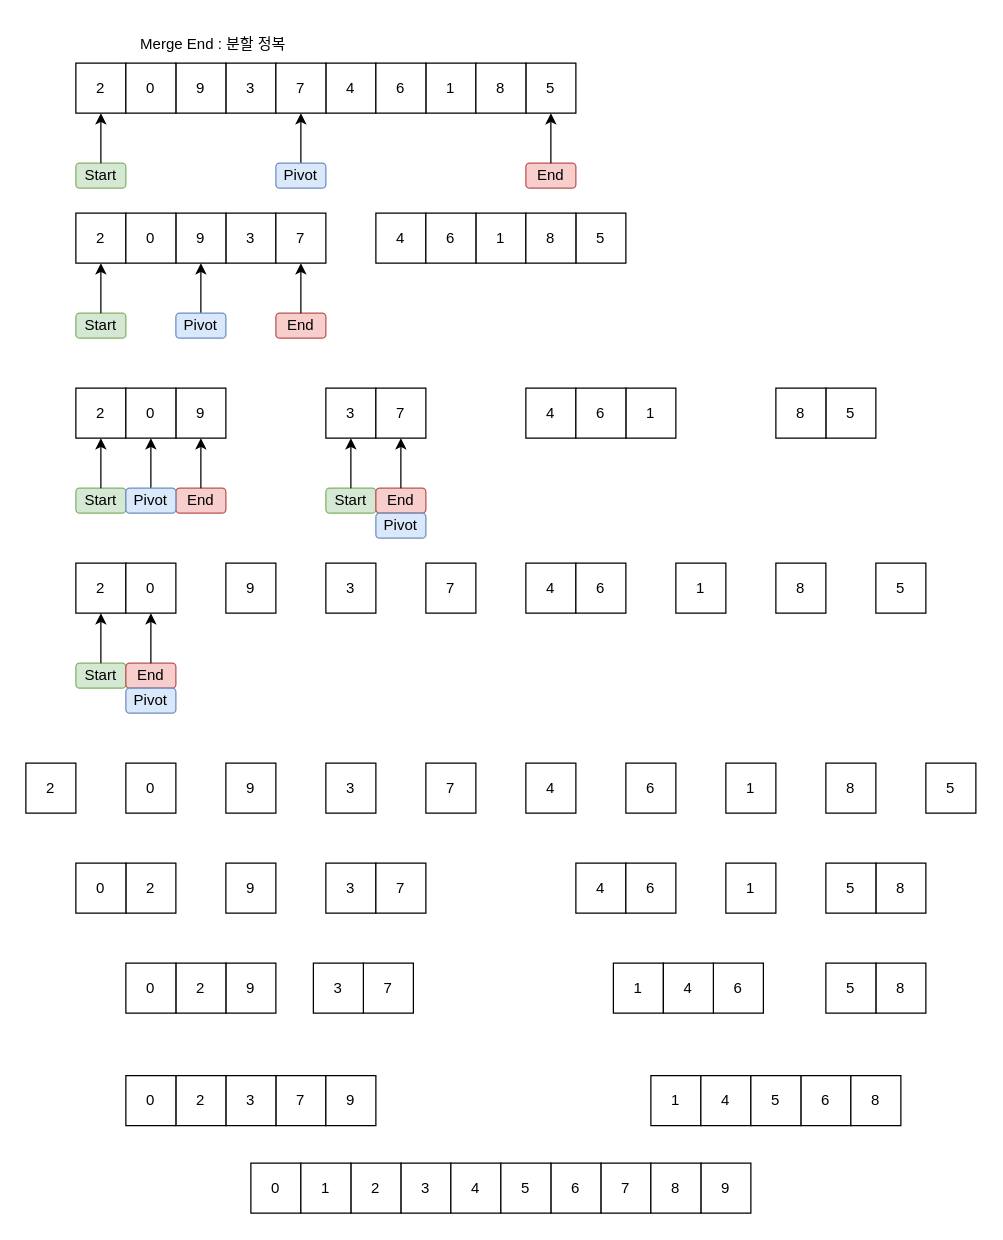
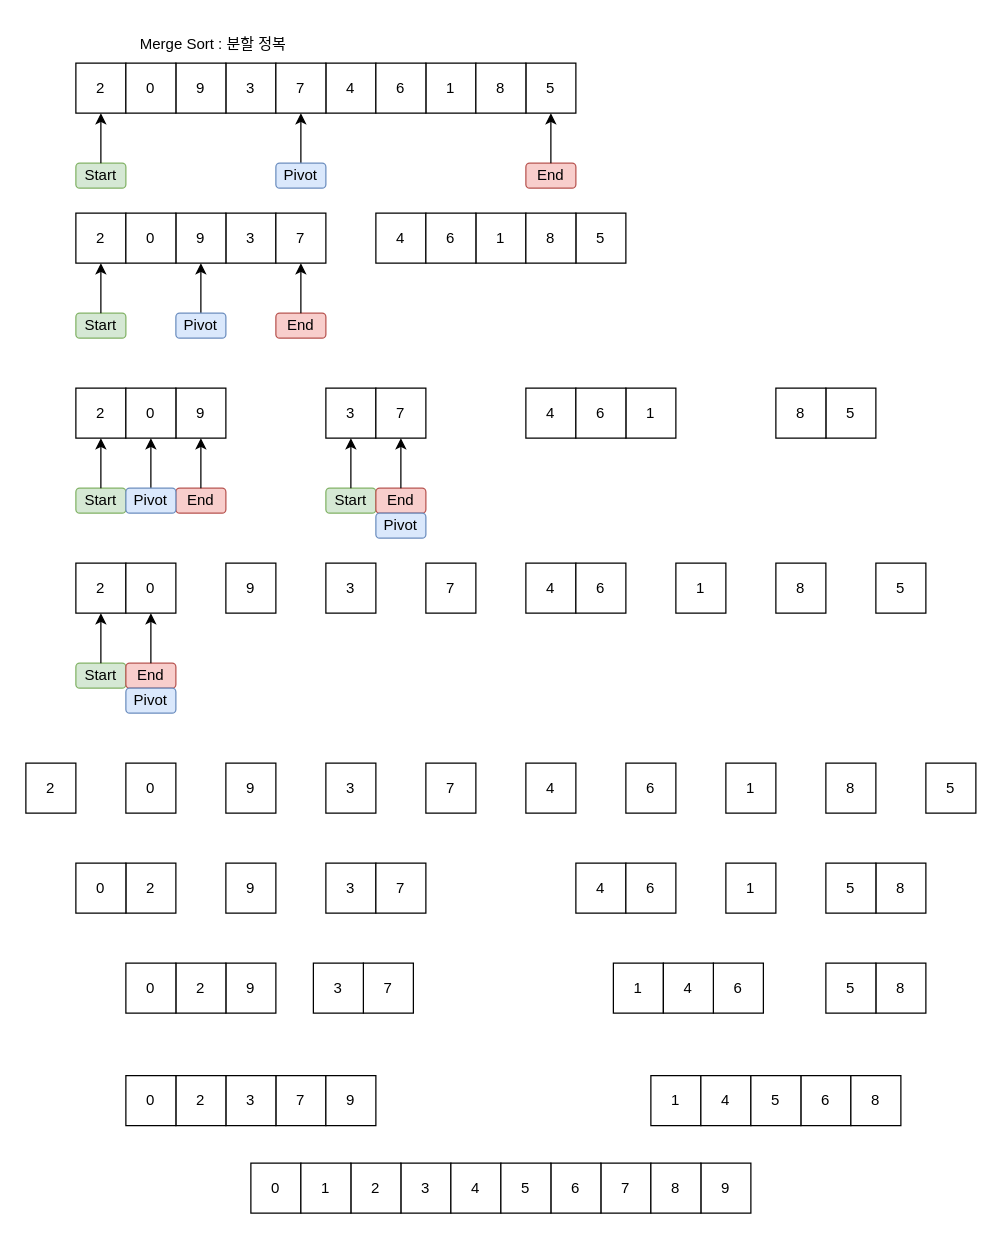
node "Merge End : 분할 정복": label "Merge End : 분할 정복" -> "Merge Sort : 분할 정복"
